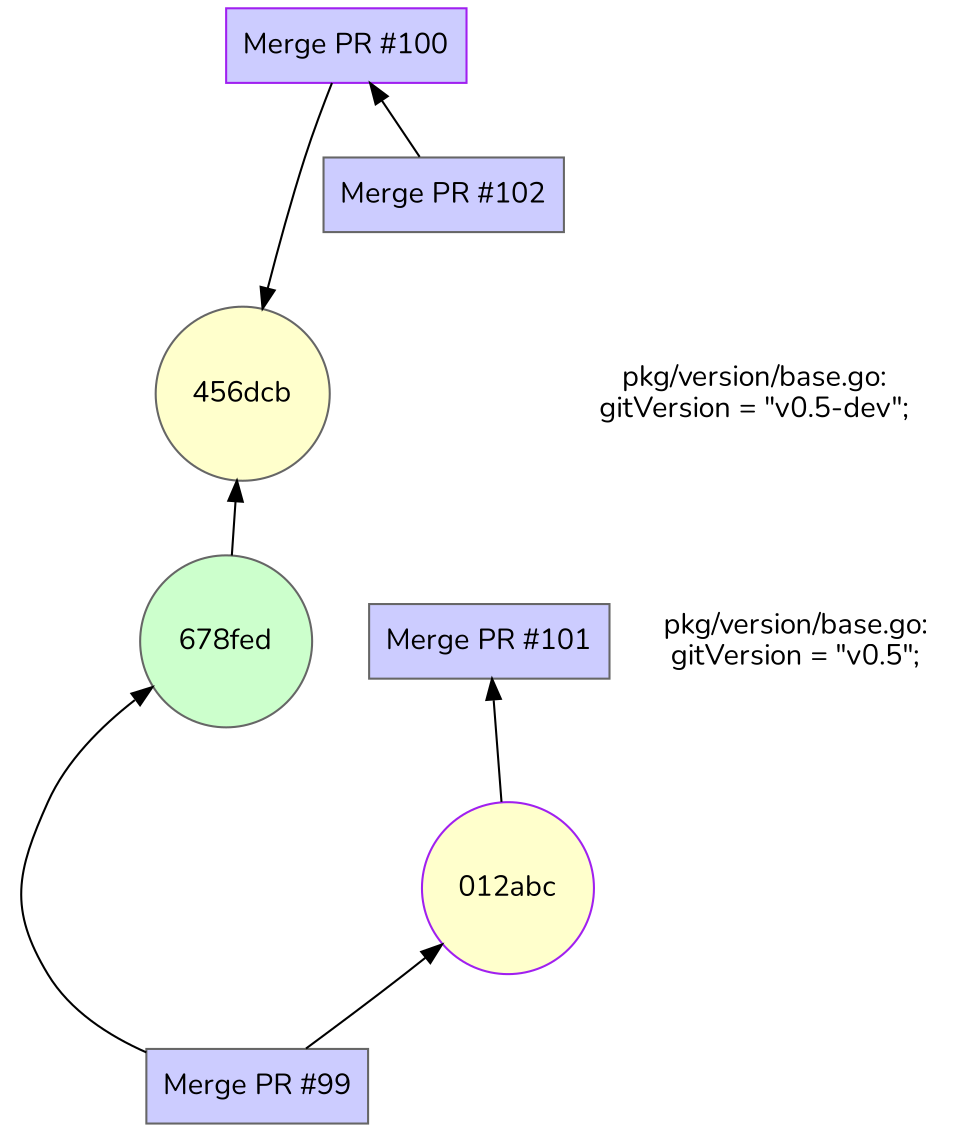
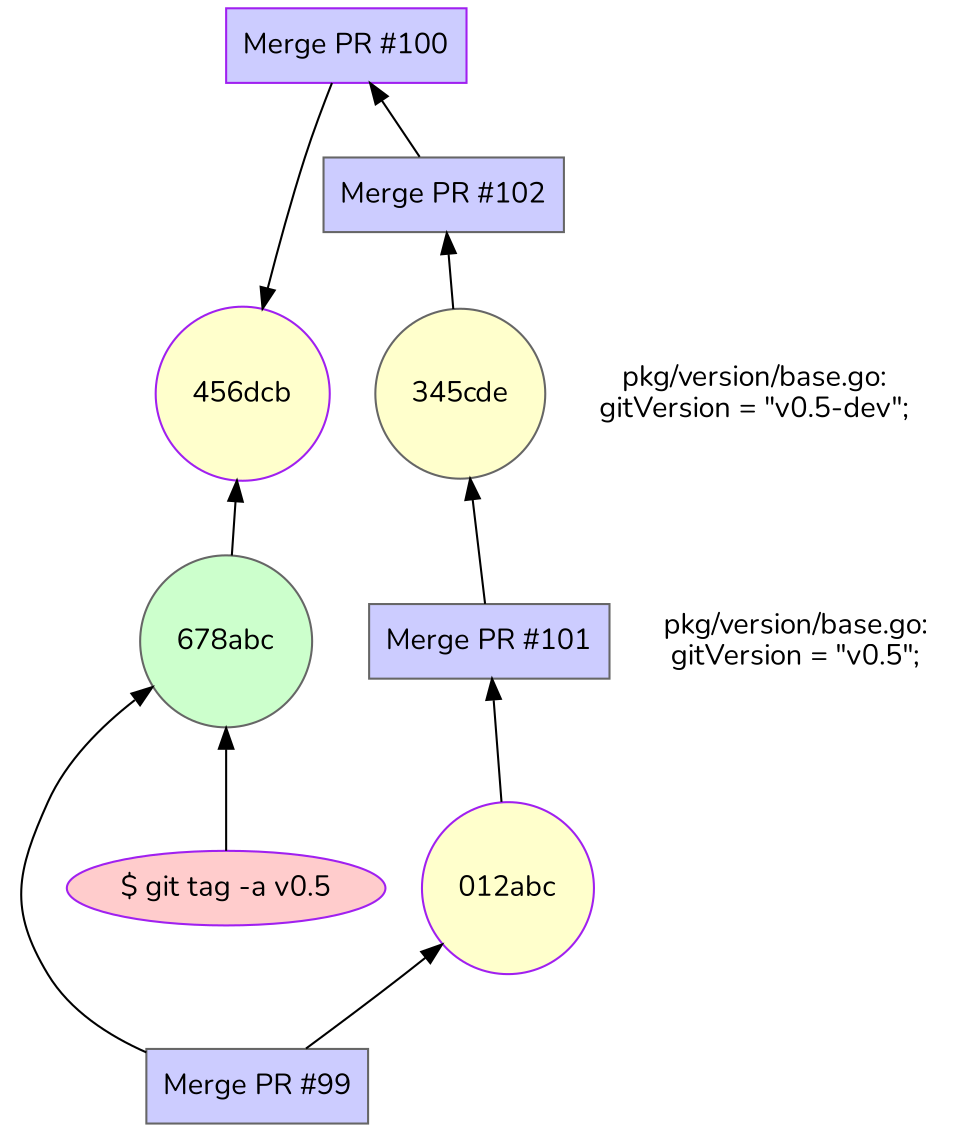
node "456dcb": color gray40 -> purple
node "345cde": added
node "678fed": label "678fed" -> "678abc"
node "$ git tag -a v0.5": added
